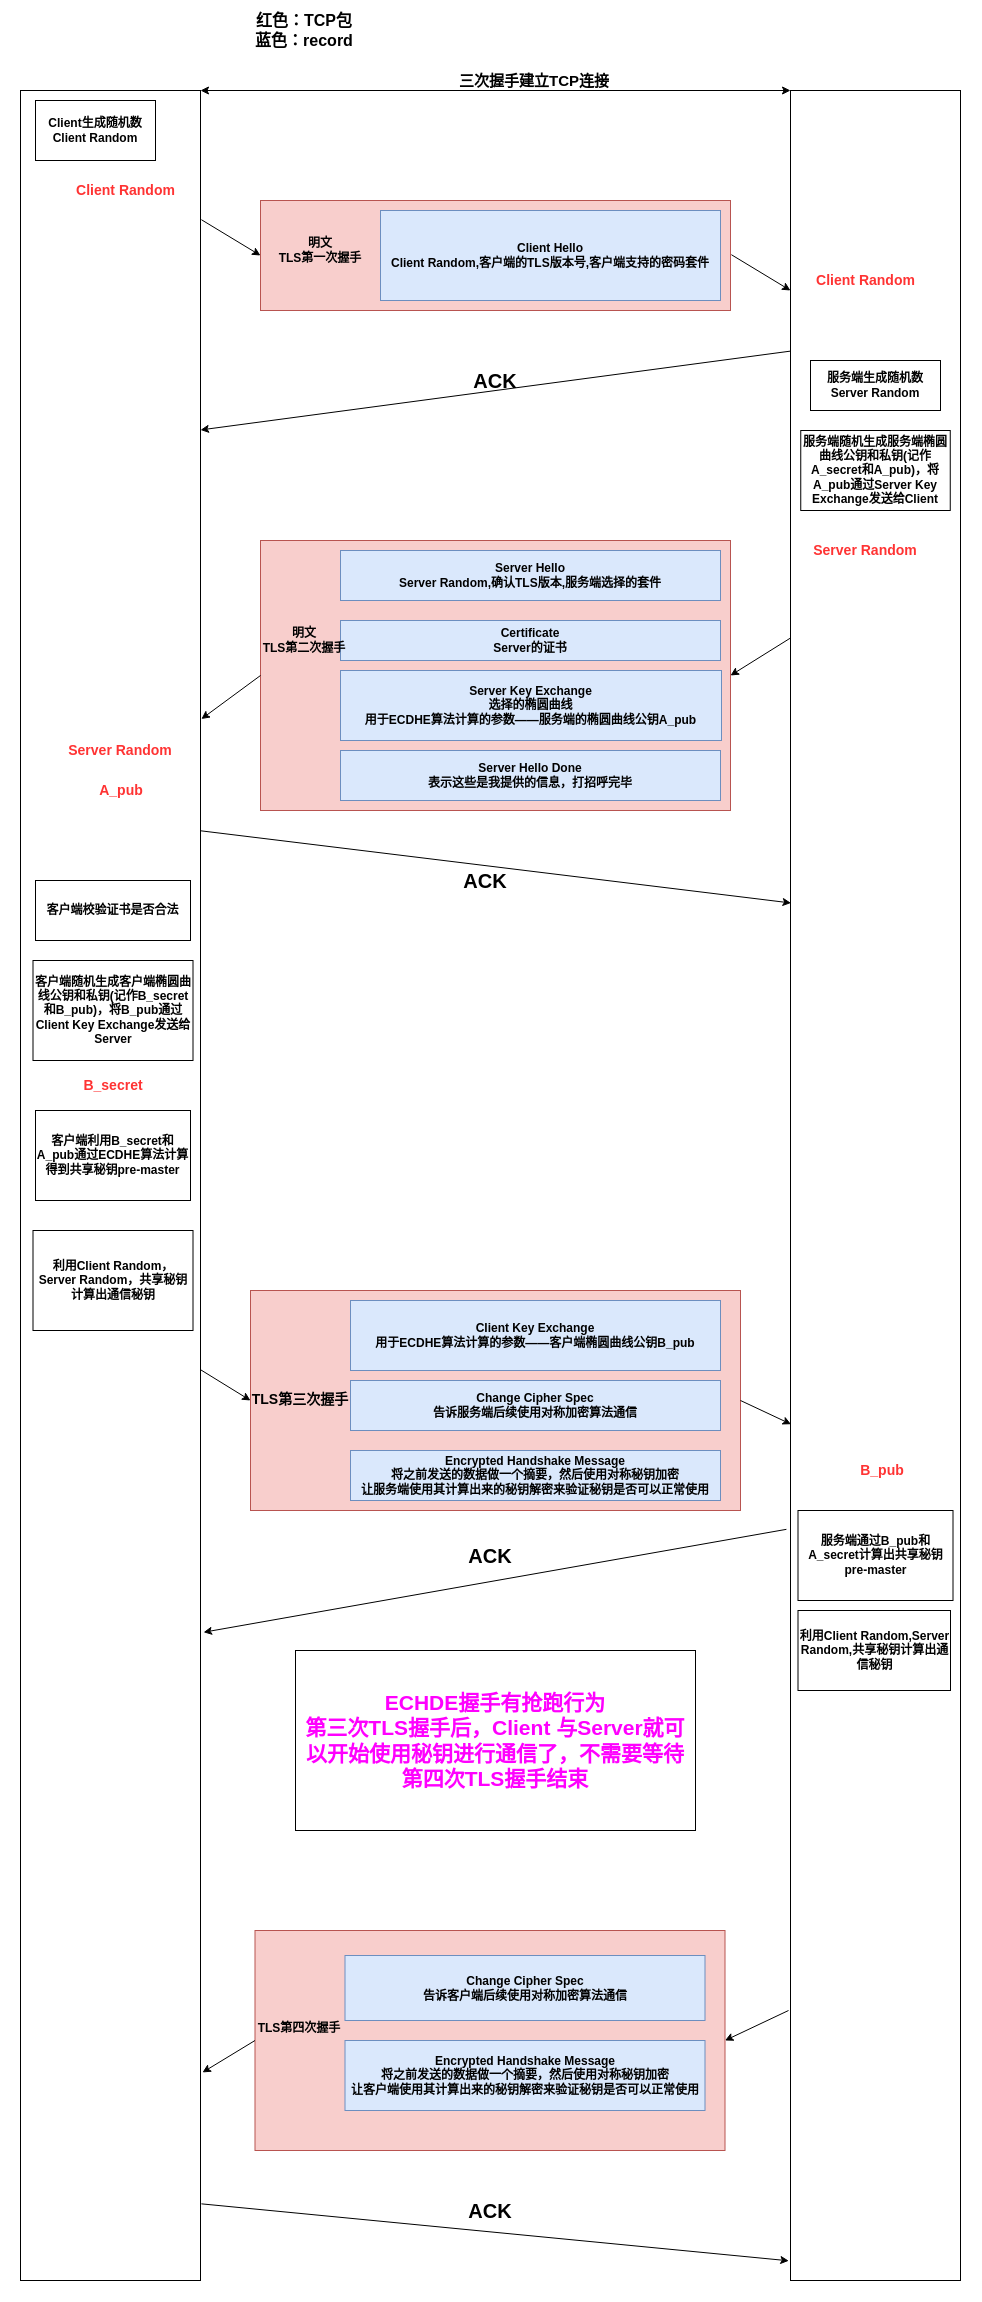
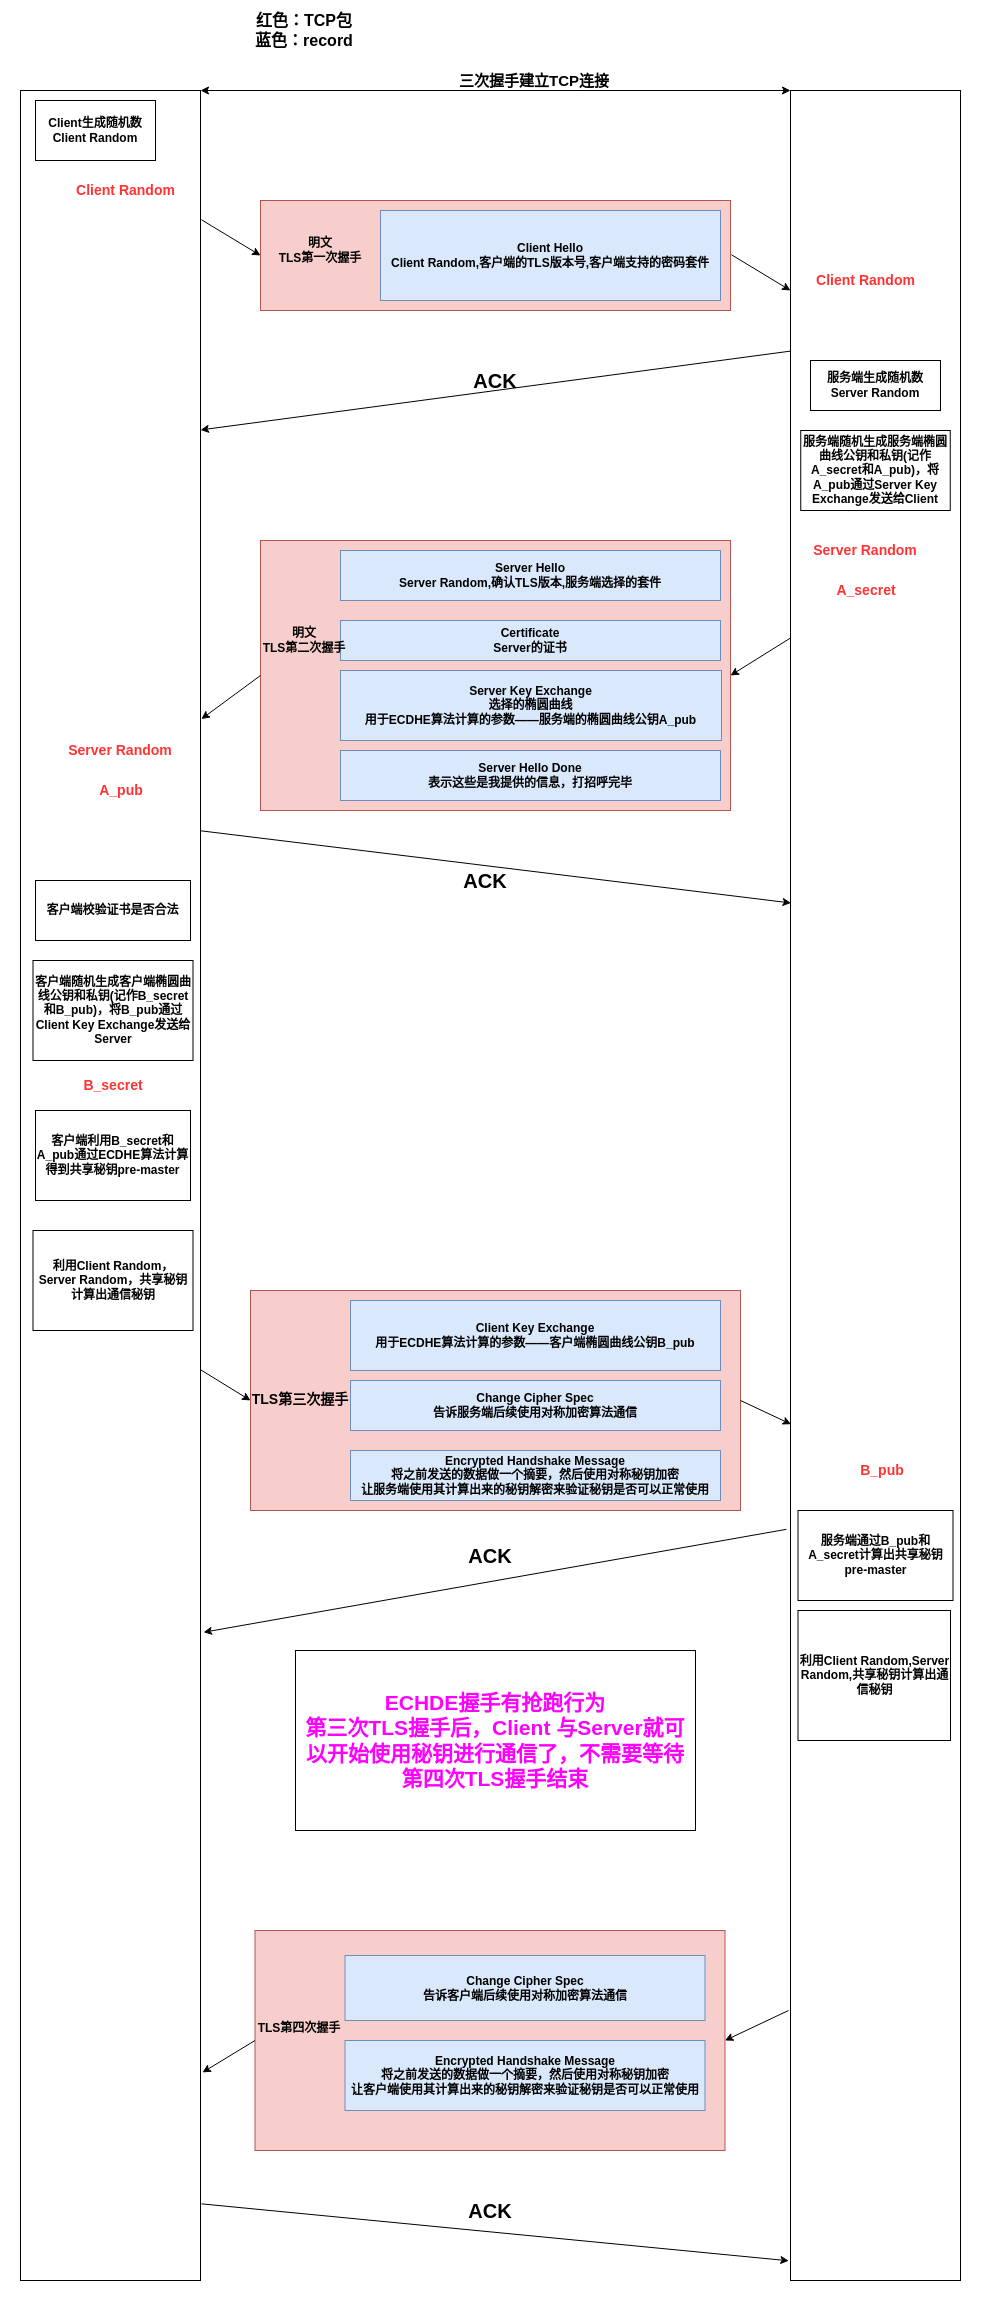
node "A_secret": added
node "利用Client Random,Server Random,共享秘钥计算出通信秘钥": size 153x80 -> 153x130
